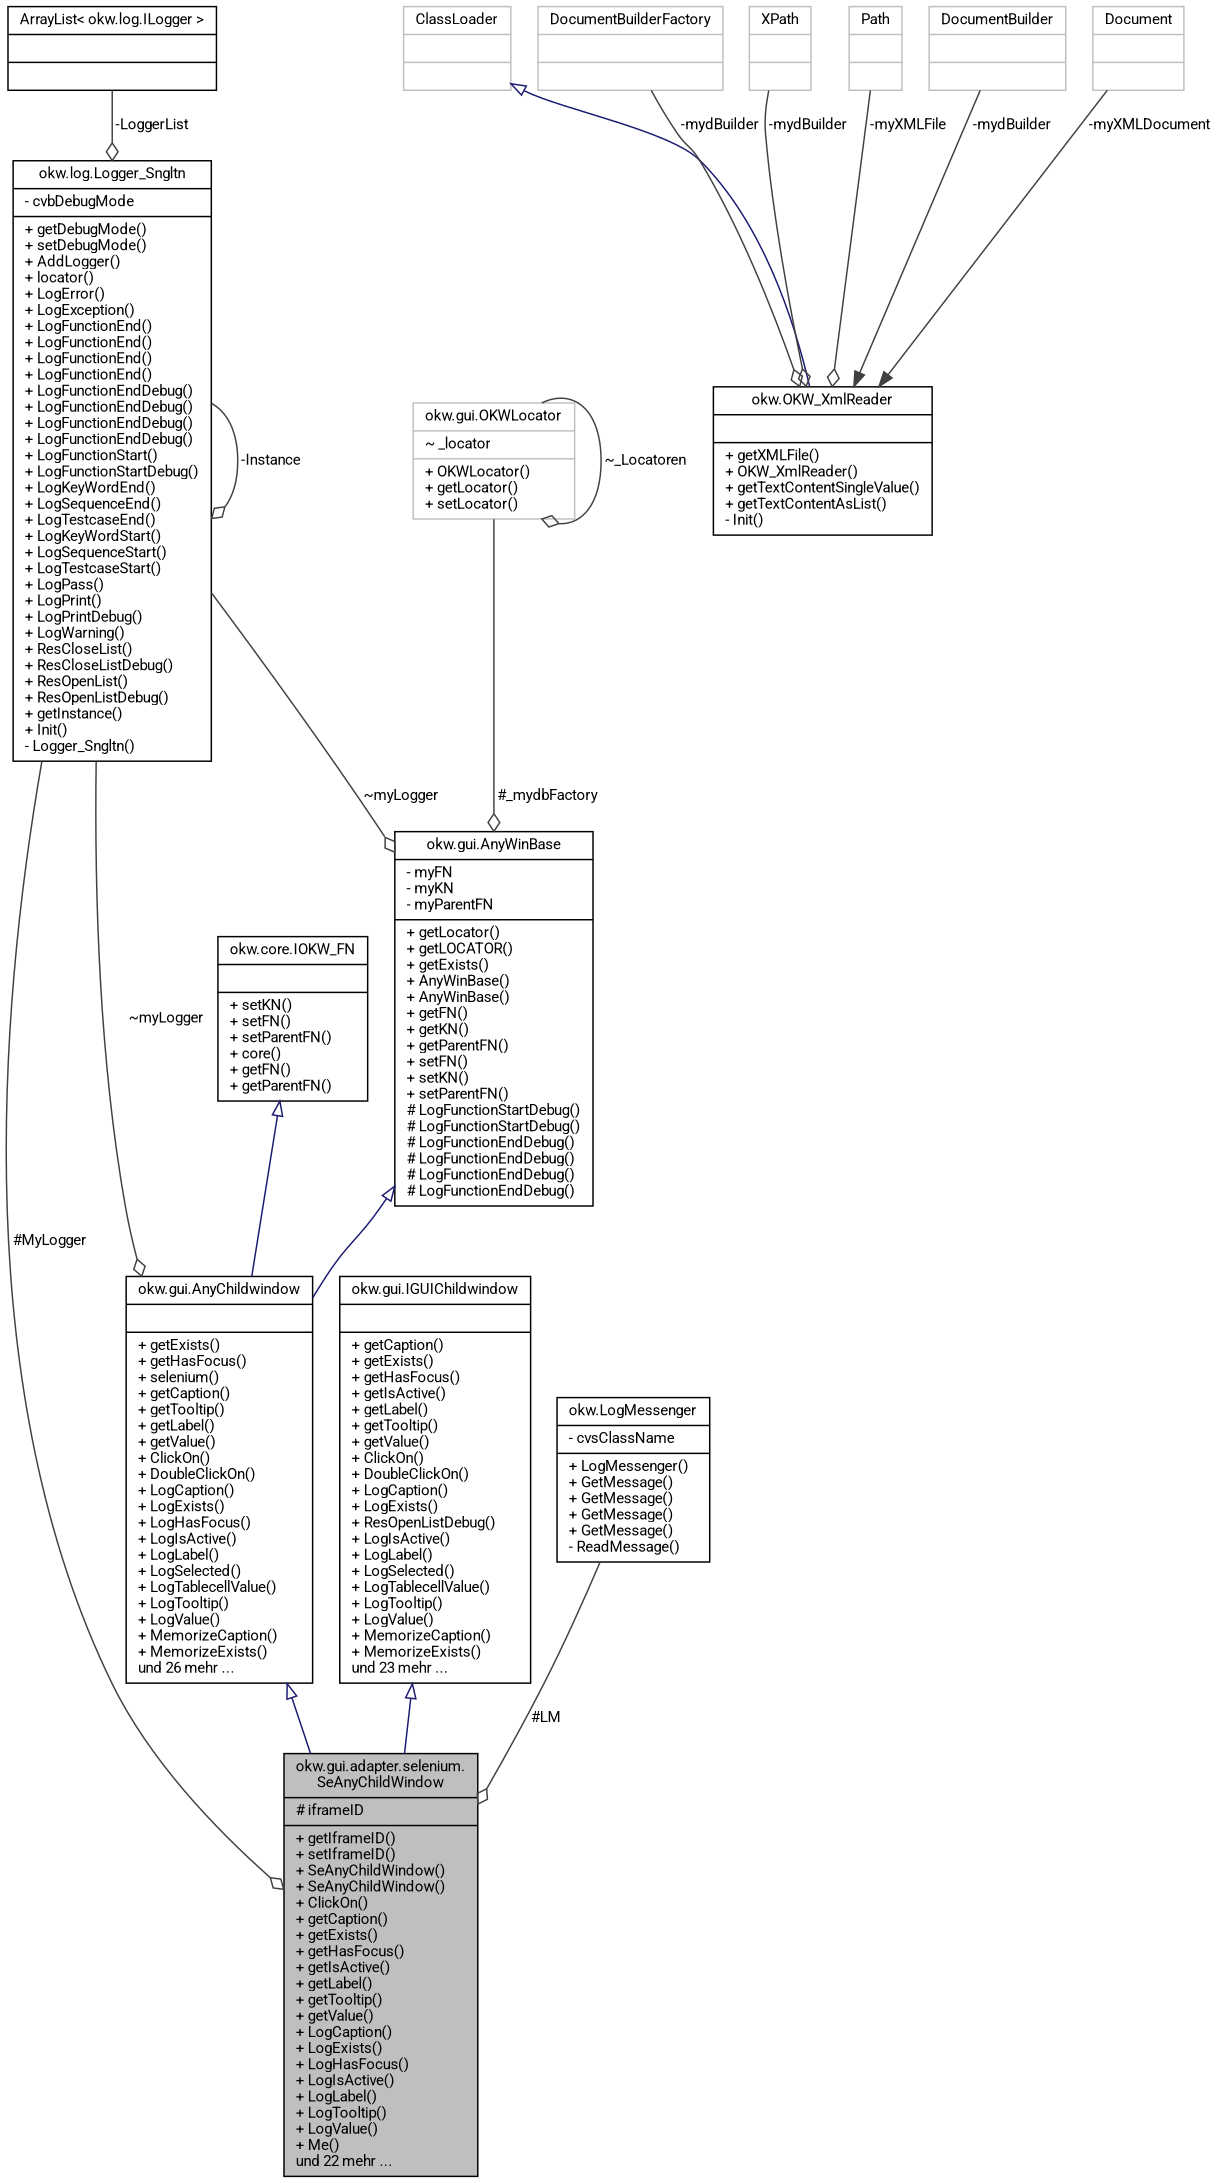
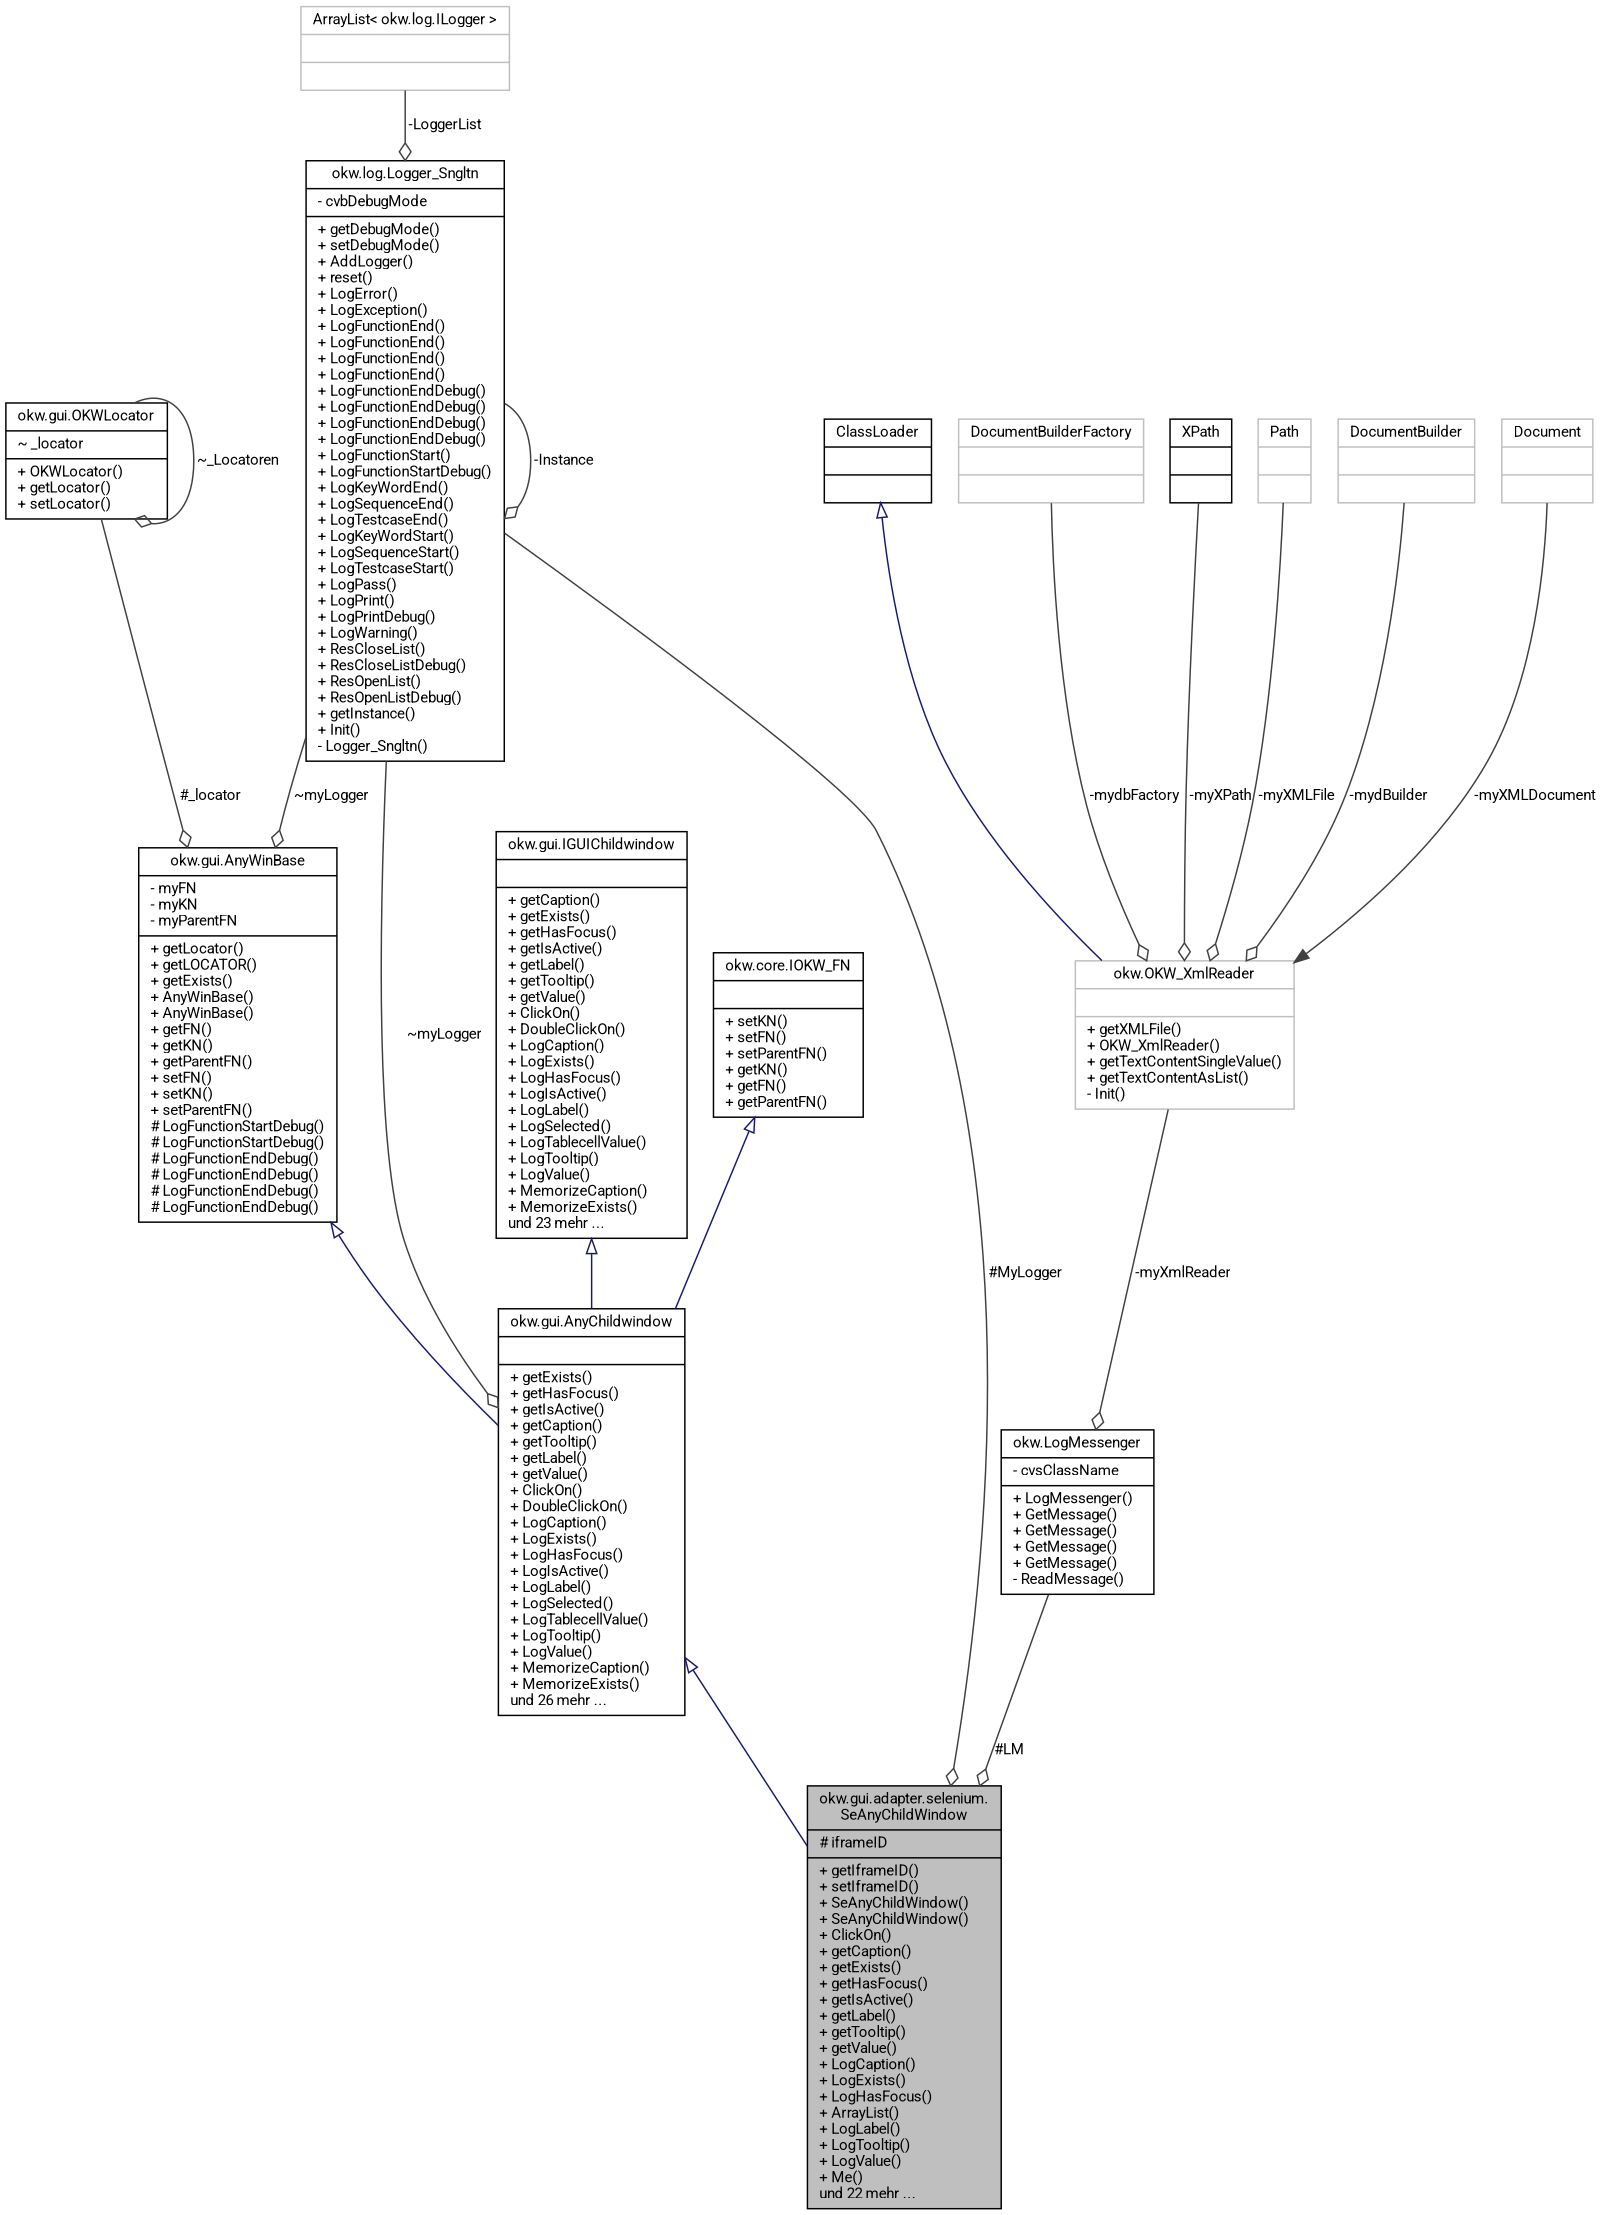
node "ArrayList< okw.log.ILogger >": color black -> grey75
node "ClassLoader": color grey75 -> black
node "XPath": color grey75 -> black
edge "DocumentBuilderFactory" -> "okw.OKW_XmlReader": label " -mydBuilder" -> " -mydbFactory"
edge "XPath" -> "okw.OKW_XmlReader": label " -mydBuilder" -> " -myXPath"
edge "DocumentBuilder" -> "okw.OKW_XmlReader": arrowhead normal -> odiamond
node "okw.log.Logger_Sngltn": text "+ locator()" -> "+ reset()"
node "okw.gui.OKWLocator": color grey75 -> black
node "okw.OKW_XmlReader": color black -> grey75
edge "okw.gui.OKWLocator" -> "okw.gui.AnyWinBase": label " #_mydbFactory" -> " #_locator"
node "okw.core.IOKW_FN": text "+ core()" -> "+ getKN()"
edge "okw.OKW_XmlReader" -> "okw.LogMessenger": added, label "-myXmlReader"
node "okw.gui.AnyChildwindow": text "+ selenium()" -> "+ getIsActive()"
node "okw.gui.IGUIChildwindow": text "+ ResOpenListDebug()" -> "+ LogHasFocus()"
edge "okw.gui.adapter.selenium." -> "okw.gui.IGUIChildwindow": now "okw.gui.AnyChildwindow" -> "okw.gui.IGUIChildwindow"
node "okw.gui.adapter.selenium.": text "+ LogIsActive()" -> "+ ArrayList()"
